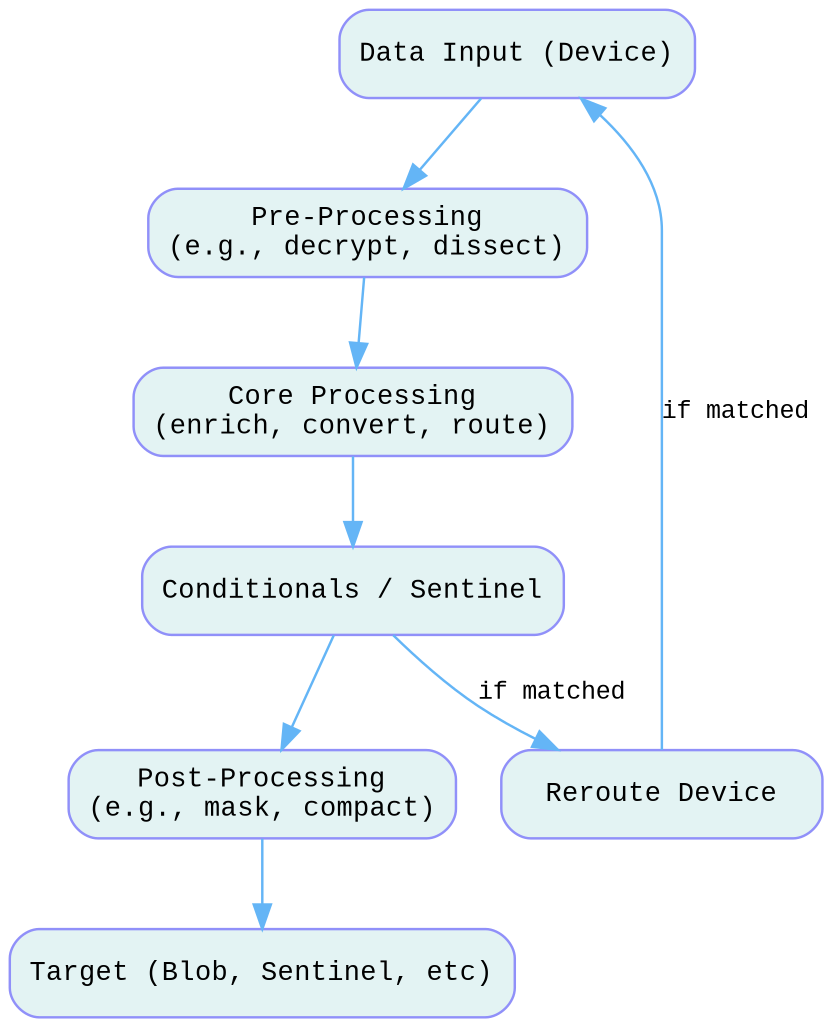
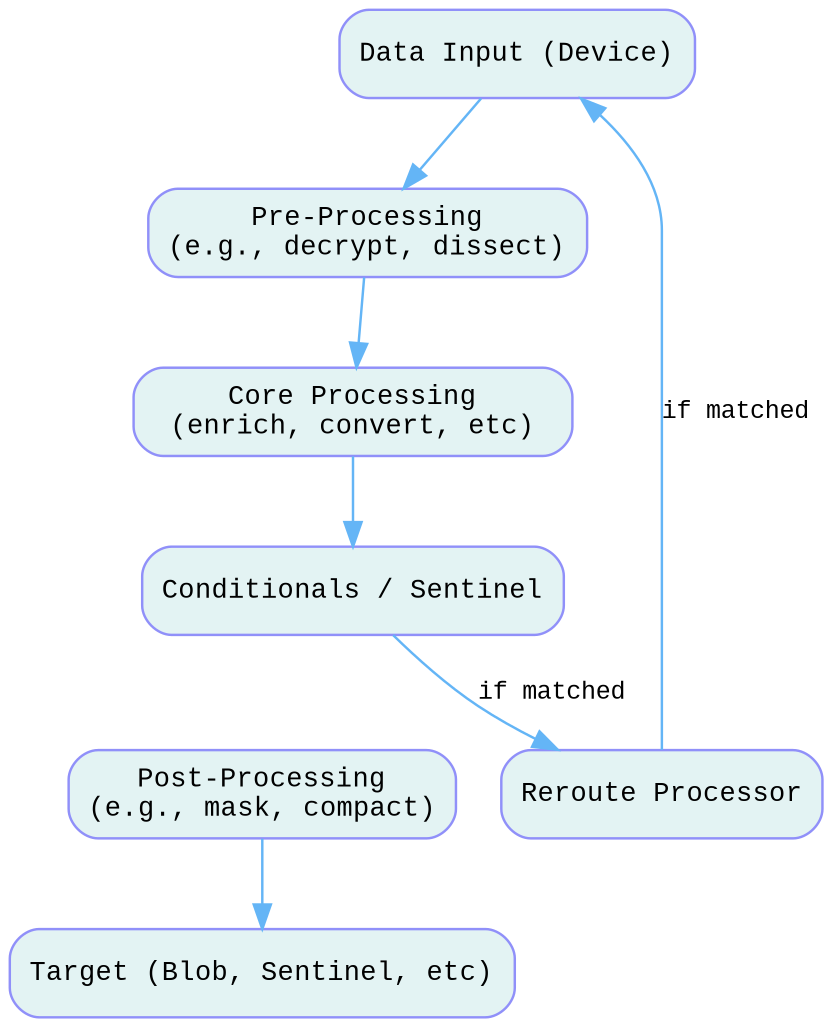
node "Core Processing (enrich, convert, route)": label "Core Processing (enrich, convert, route)" -> "Core Processing (enrich, convert, etc)"
edge "Conditionals / Sentinel" -> "Post-Processing (e.g., mask, compact)": removed
node "Reroute Device": label "Reroute Device" -> "Reroute Processor"
